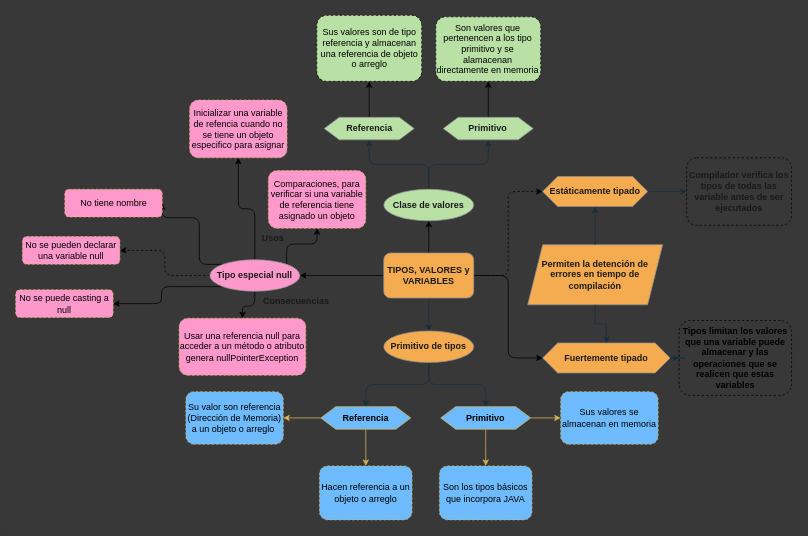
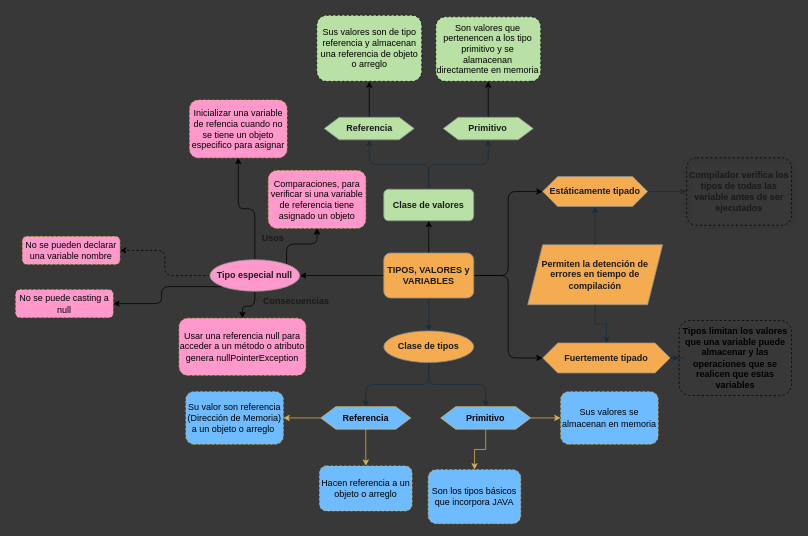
node "No tiene nombre": removed
node "Clase de valores": shape ellipse -> rounded rectangle
edge "Tipo especial null" -> "No tiene nombre": removed
edge "TIPOS, VALORES y VARIABLES" -> "Estáticamente tipado": style dashed -> solid
node "No se pueden declarar una variable null": label "No se pueden declarar una variable null" -> "No se pueden declarar una variable nombre"
node "Primitivo de tipos": label "Primitivo de tipos" -> "Clase de tipos"
node "Hacen referencia a un objeto o arreglo": size 93x54 -> 93x45
node "Son los tipos básicos que incorpora JAVA": moved (486, 493) -> (474, 497)
